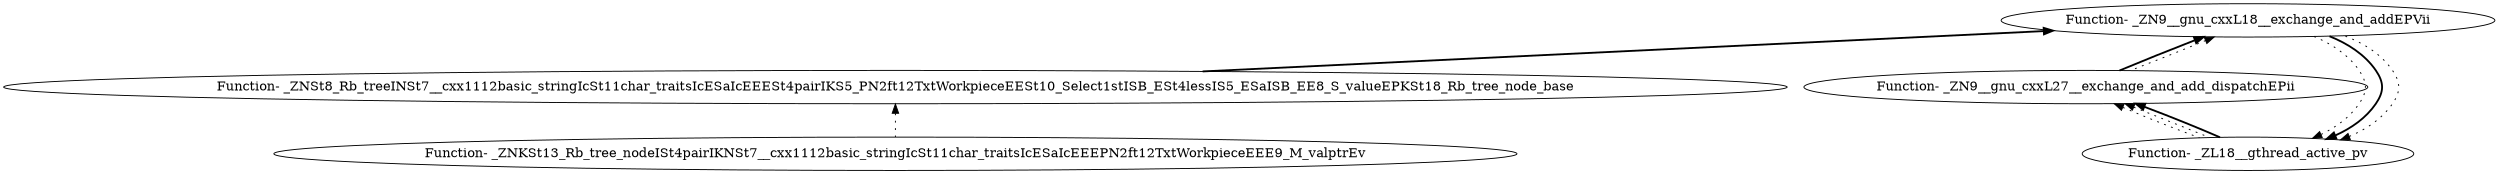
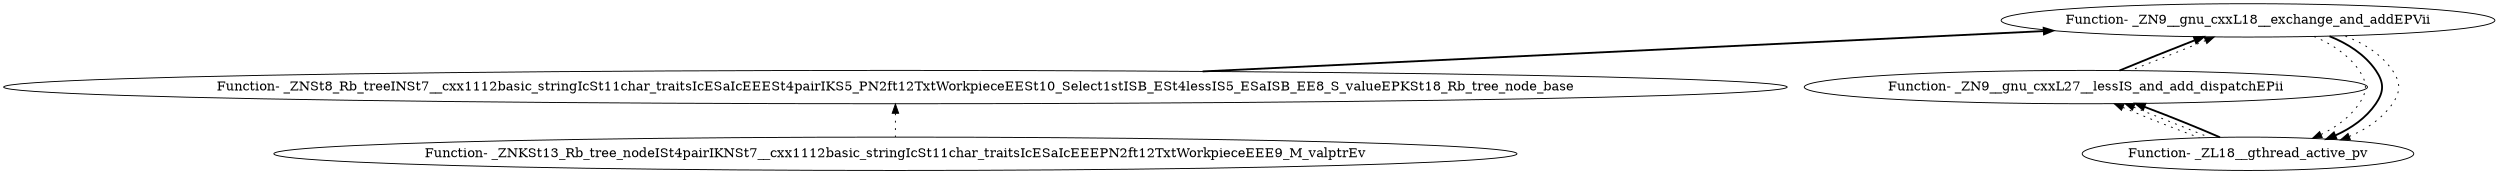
node "Function- _ZN9__gnu_cxxL27__exchange_and_add_dispatchEPii": label "Function- _ZN9__gnu_cxxL27__exchange_and_add_dispatchEPii" -> "Function- _ZN9__gnu_cxxL27__lessIS_and_add_dispatchEPii"
